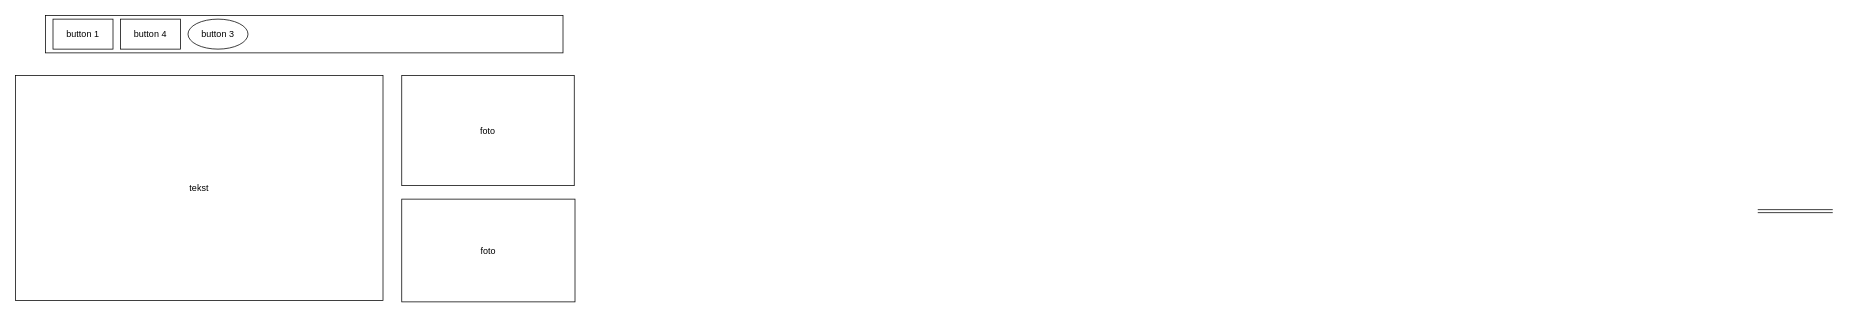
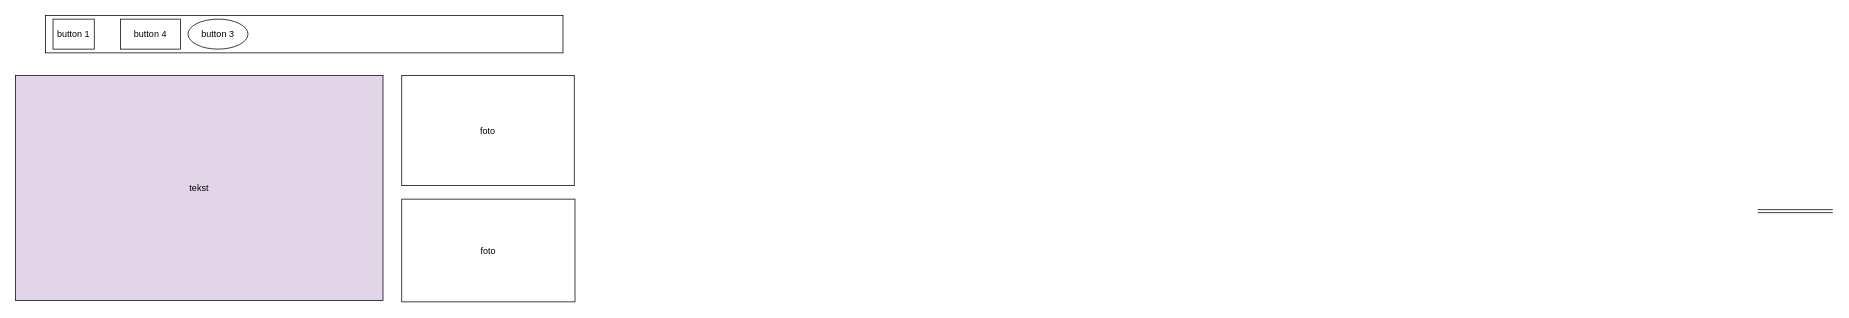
node "button 1": size 60x30 -> 41x30
node "tekst": fillcolor #ffffff -> #e1d5e7
